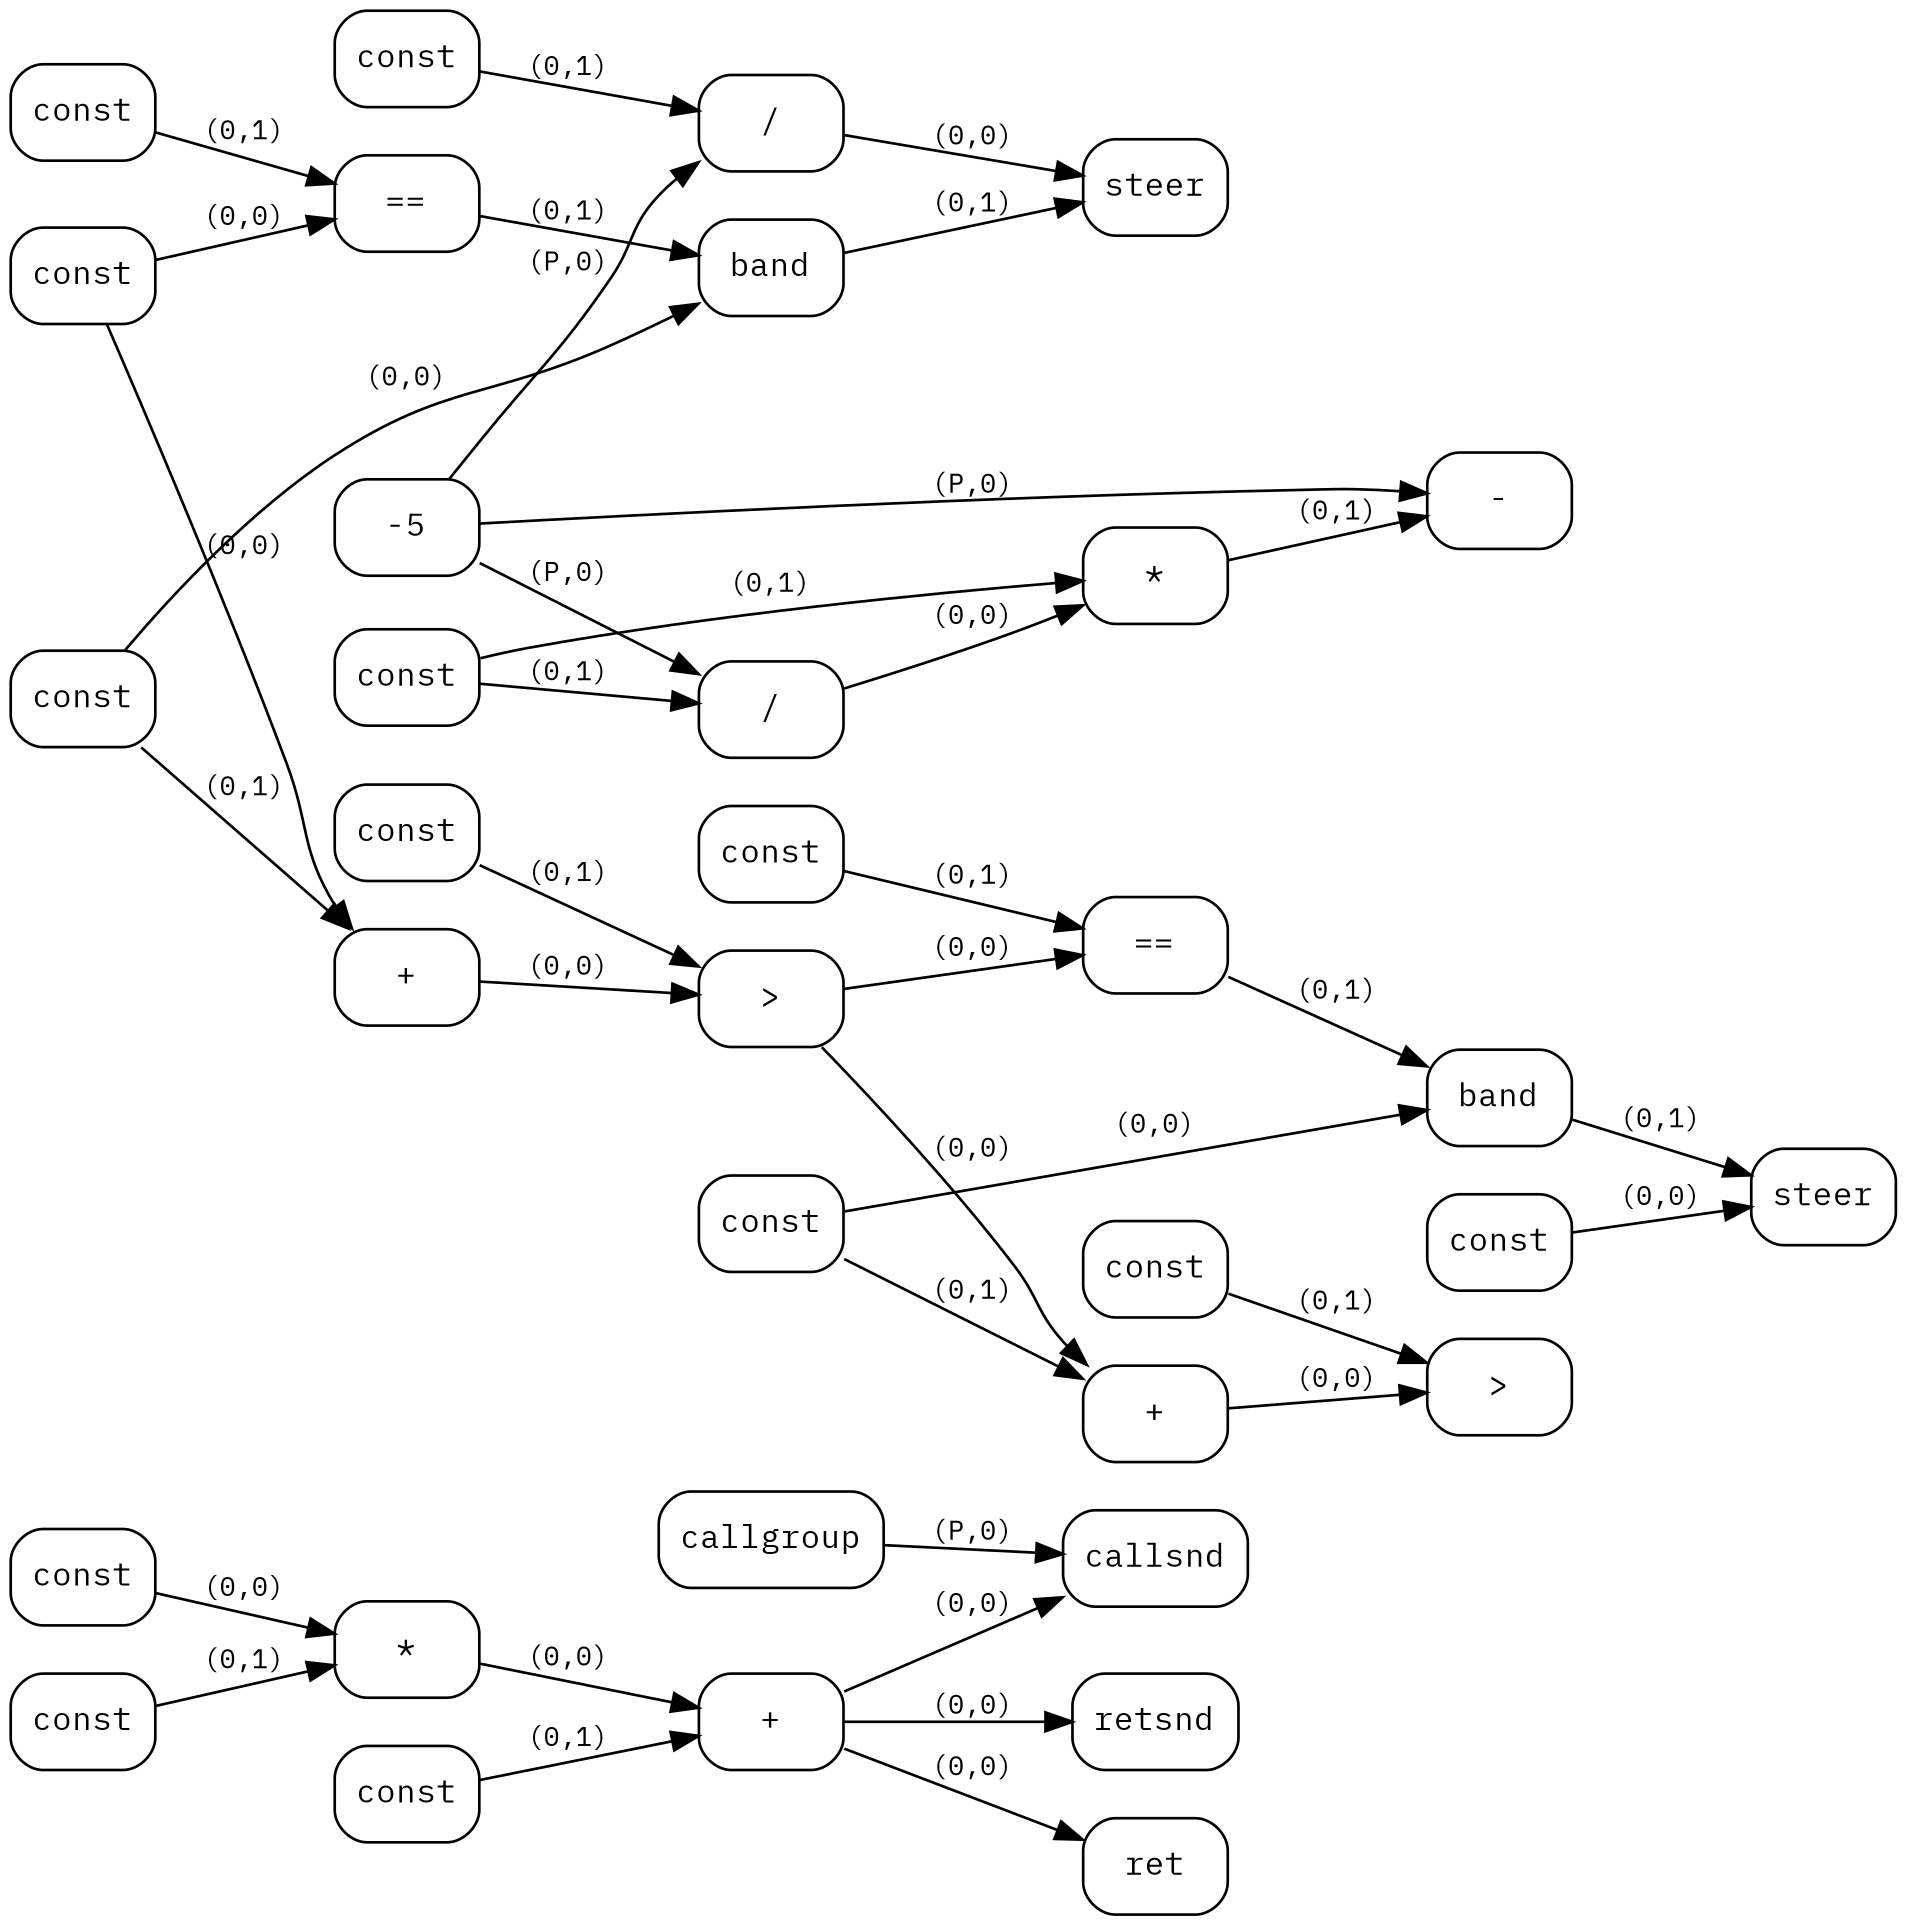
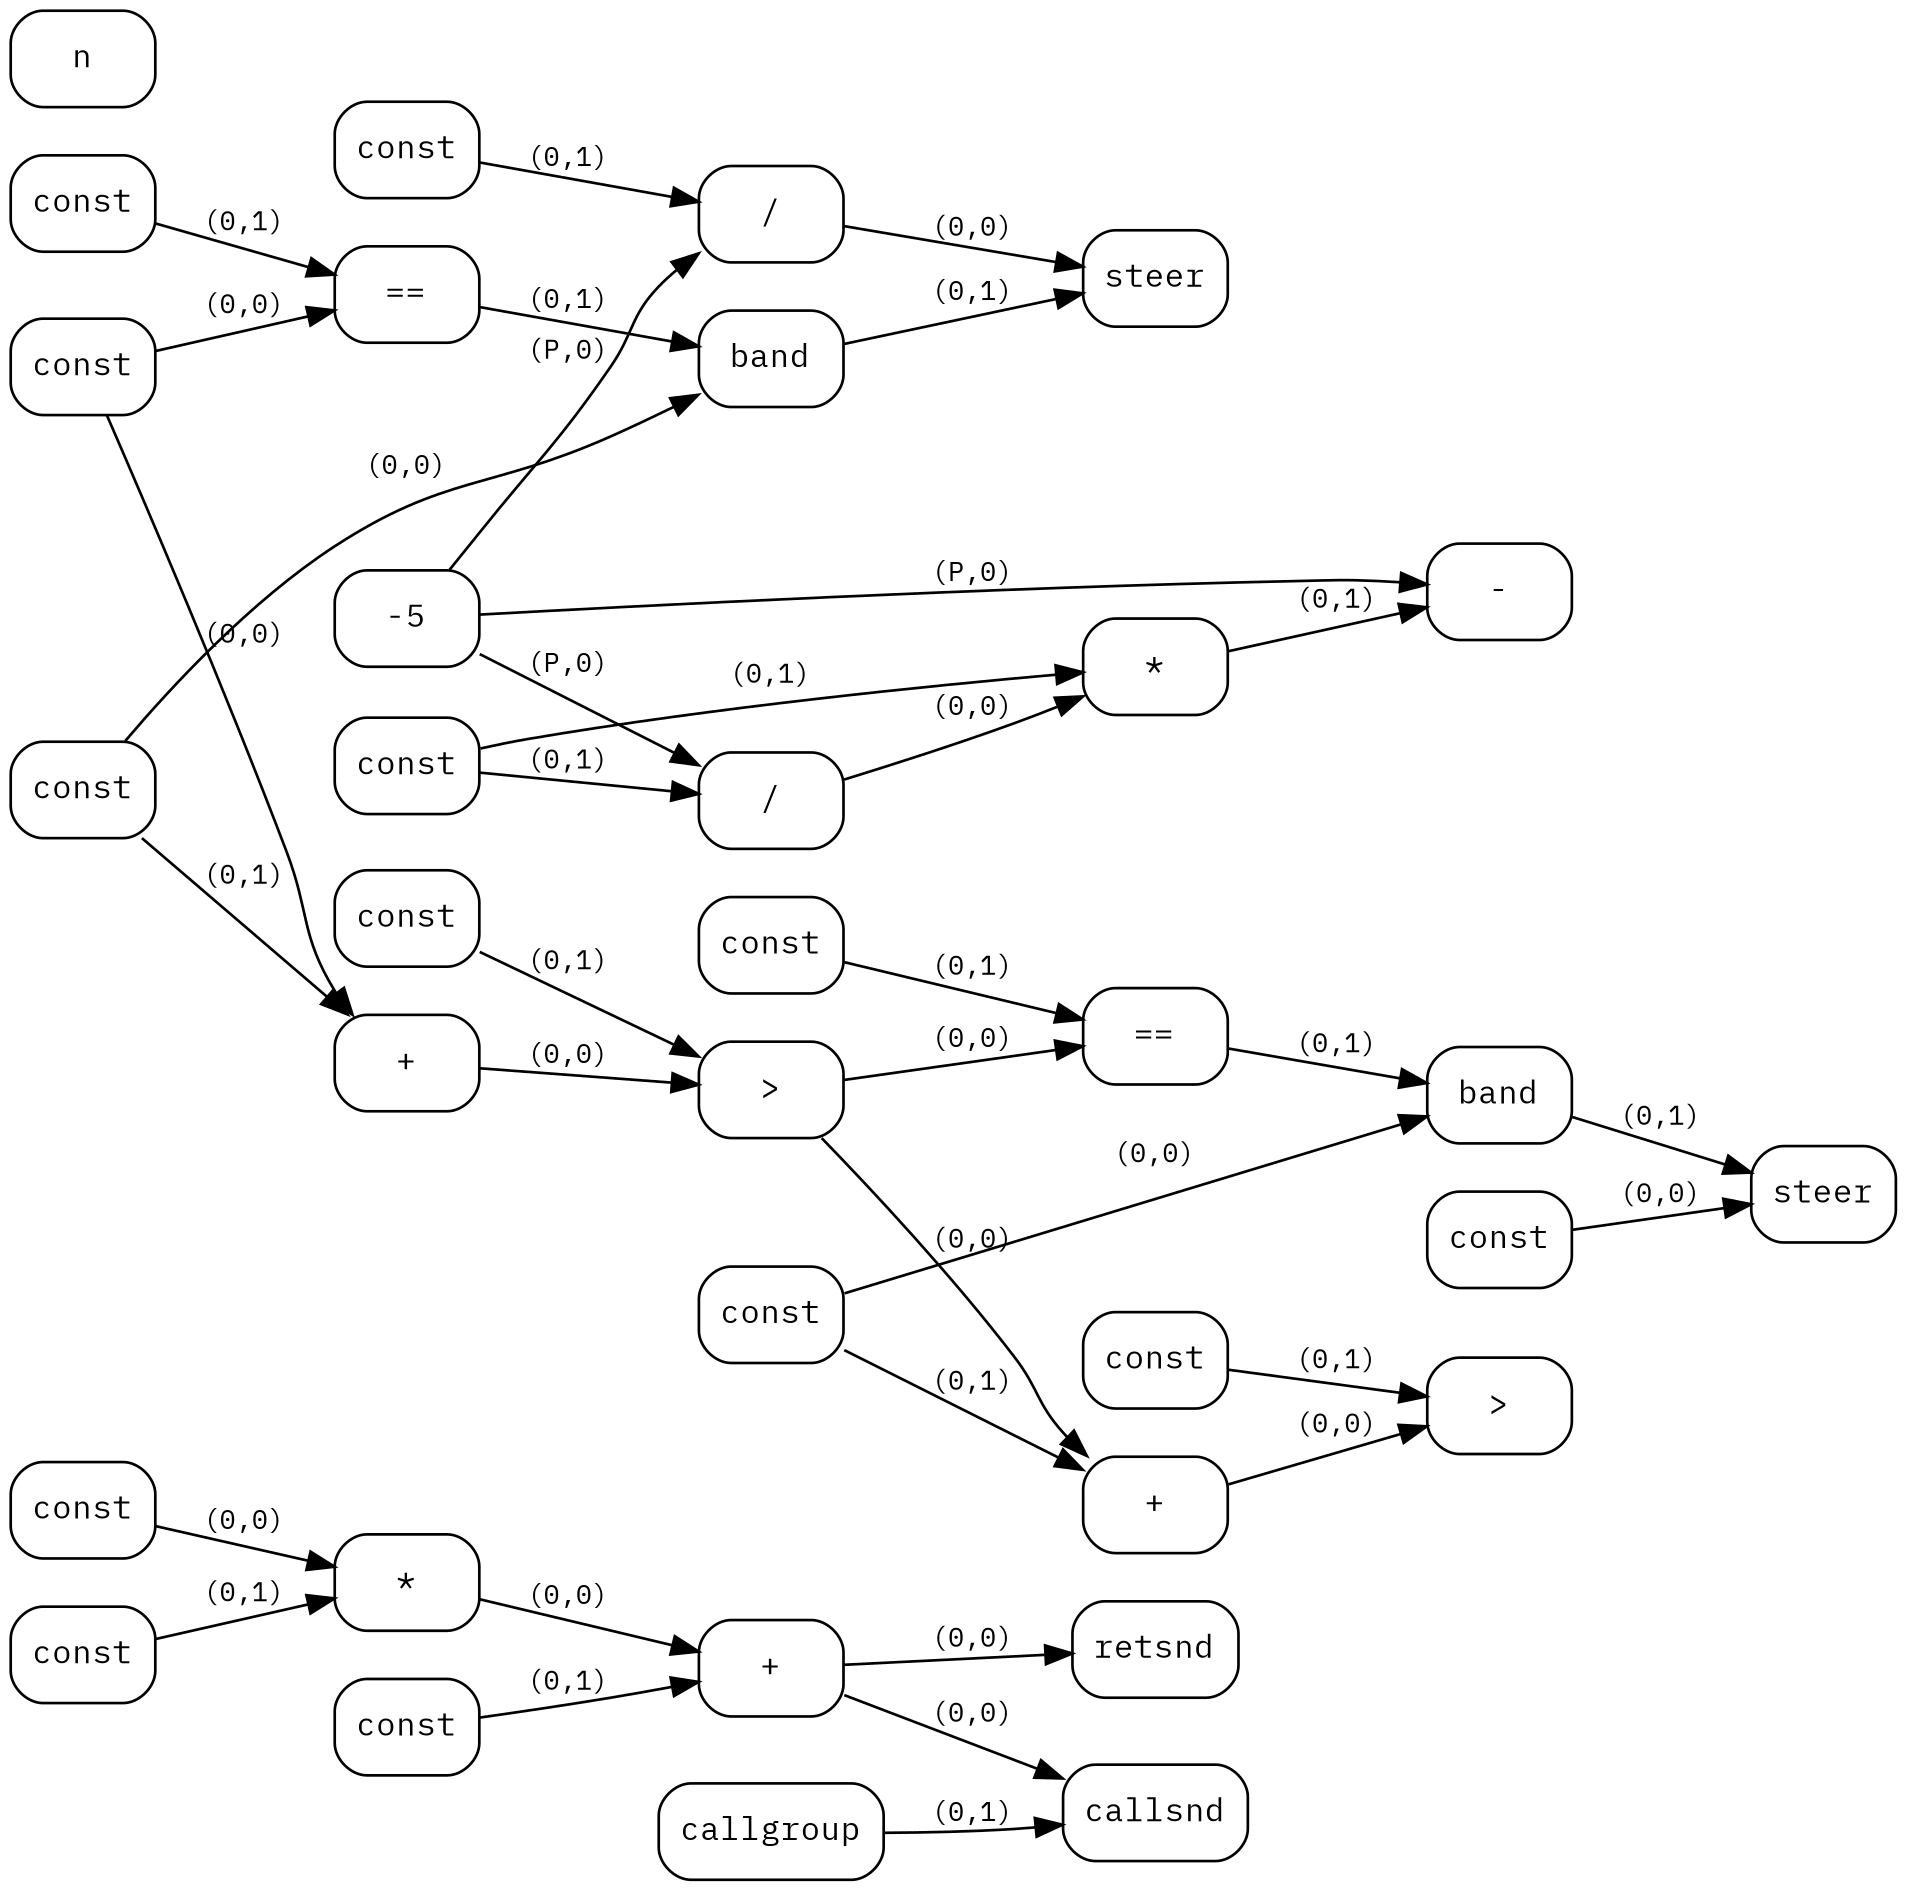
node "n": added
edge "callgroup" -> "callsnd": label "(P,0)" -> "(0,1)"
node "ret": removed
